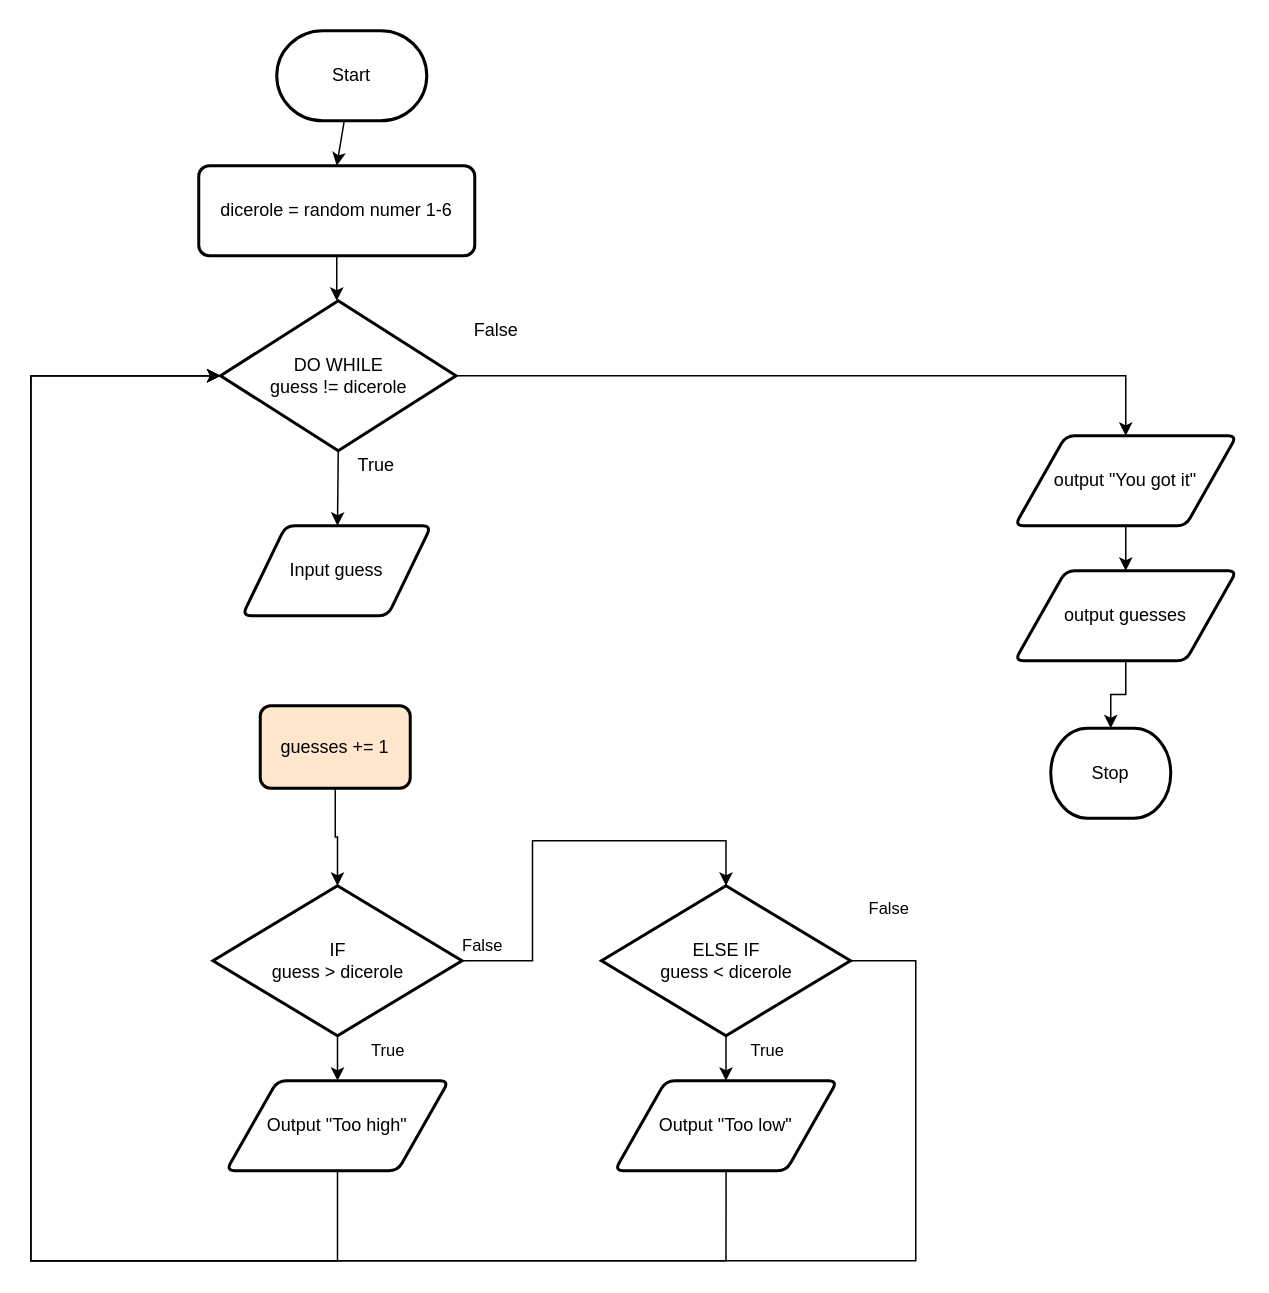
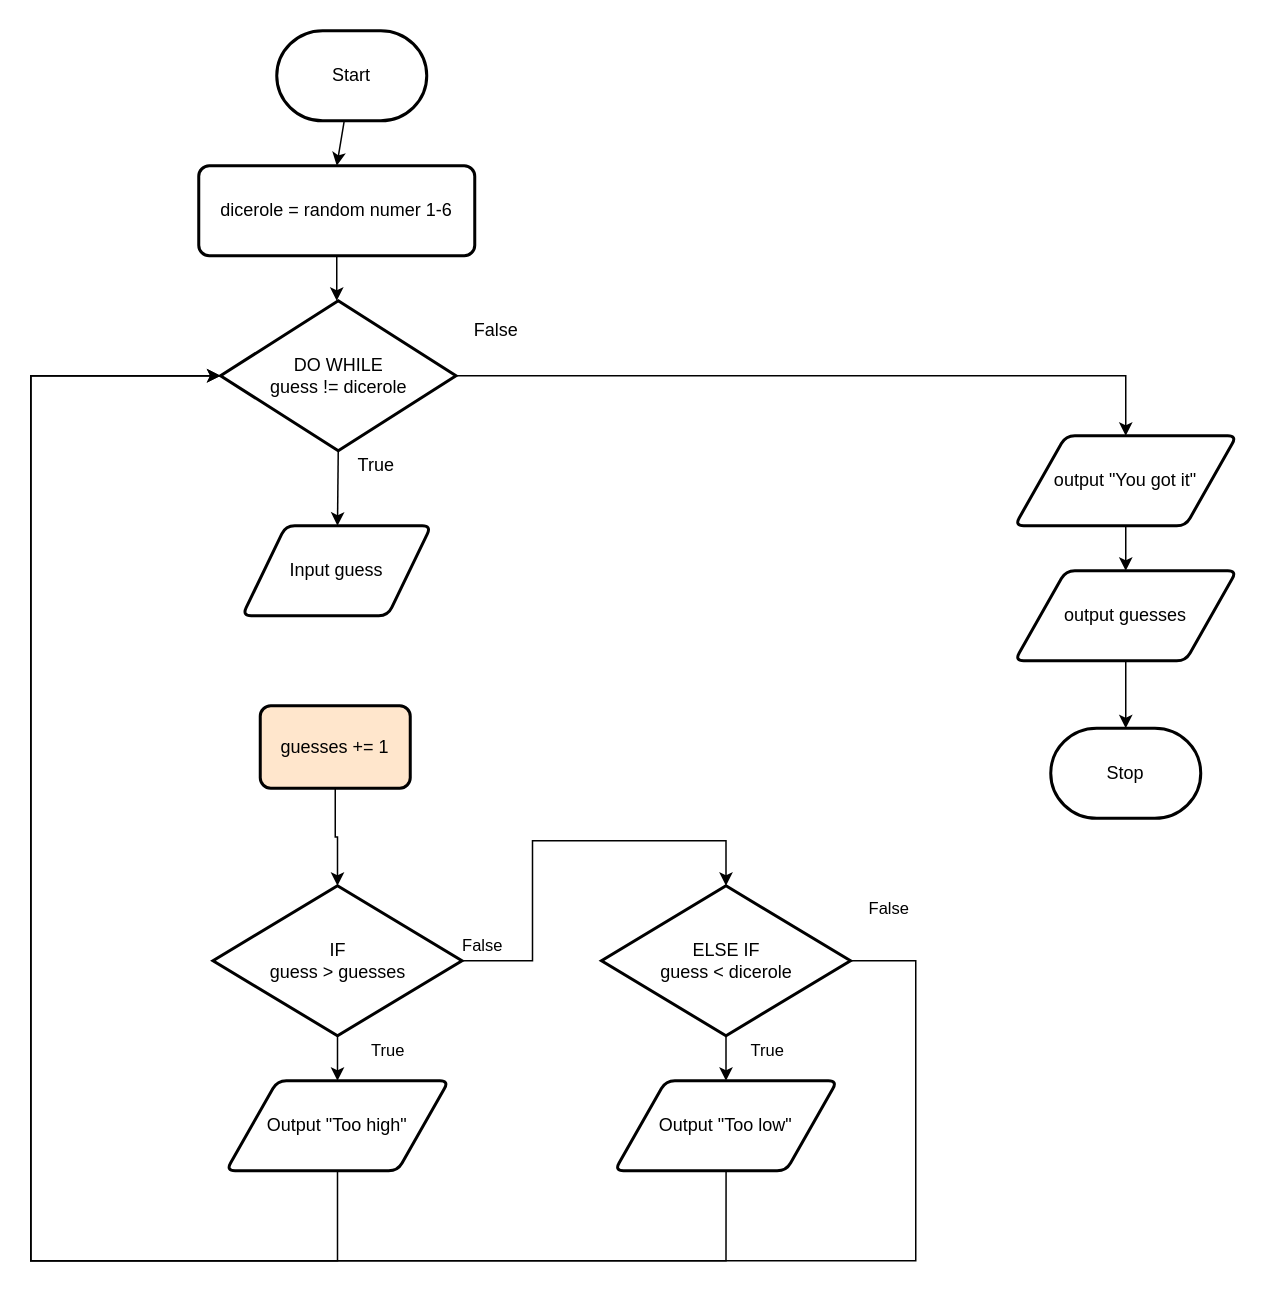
edge "ELSE IF guess < dicerole" -> "DO WHILE guess != dicerole": arrowhead classic -> none
node "Stop": size 120x90 -> 150x90
node "IF guess > dicerole": label "IF guess > dicerole" -> "IF guess > guesses"
